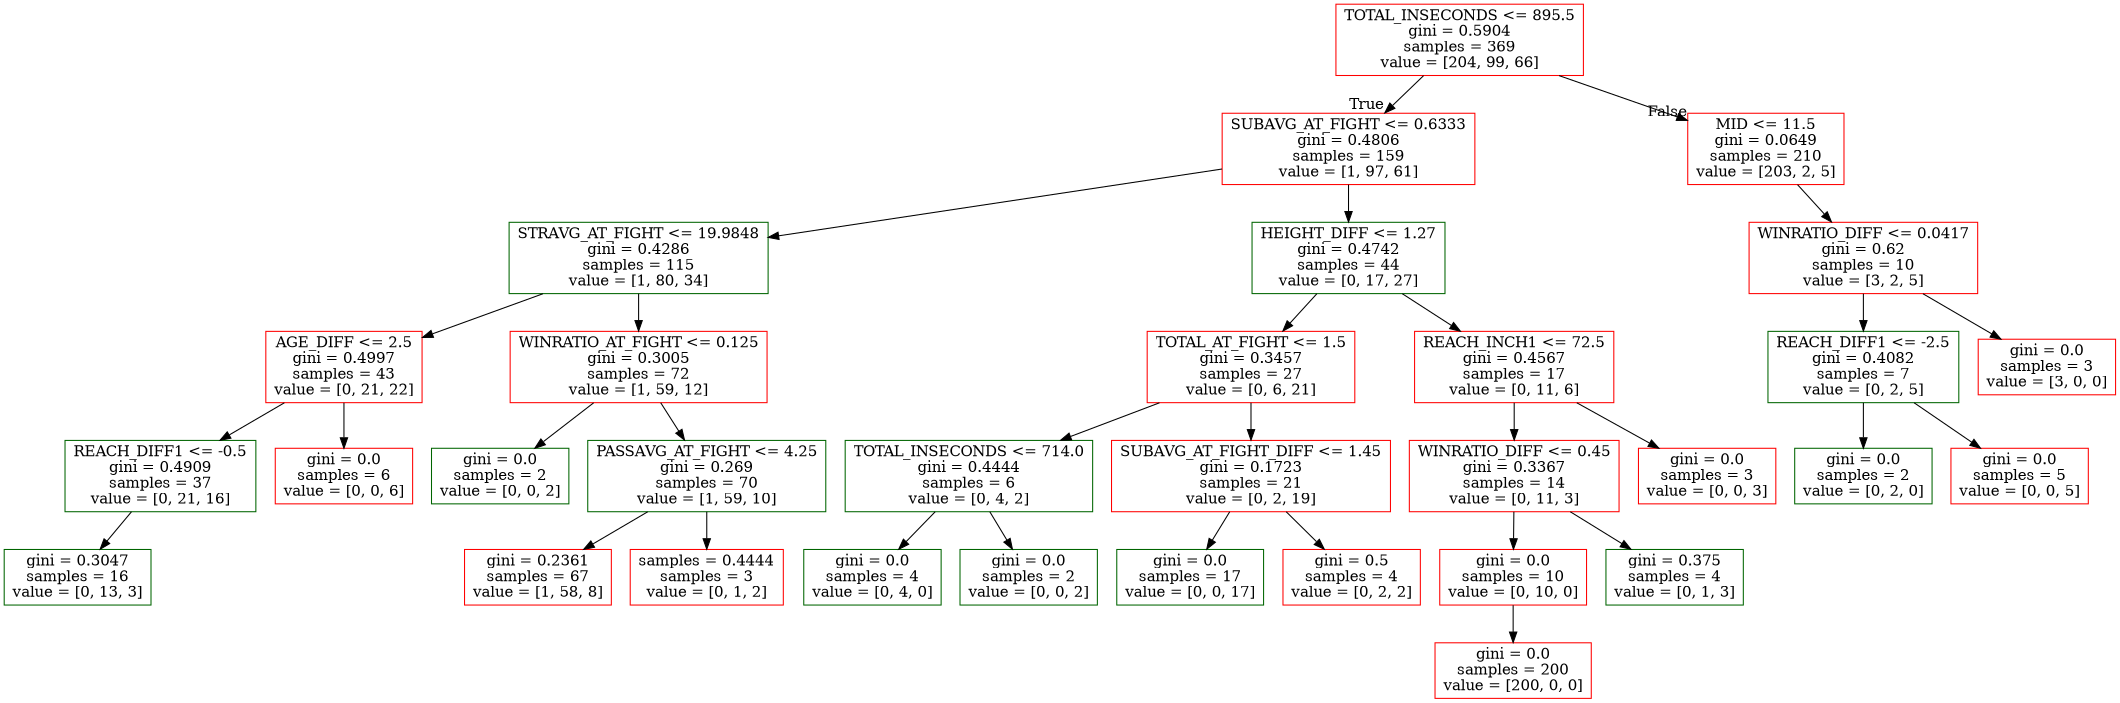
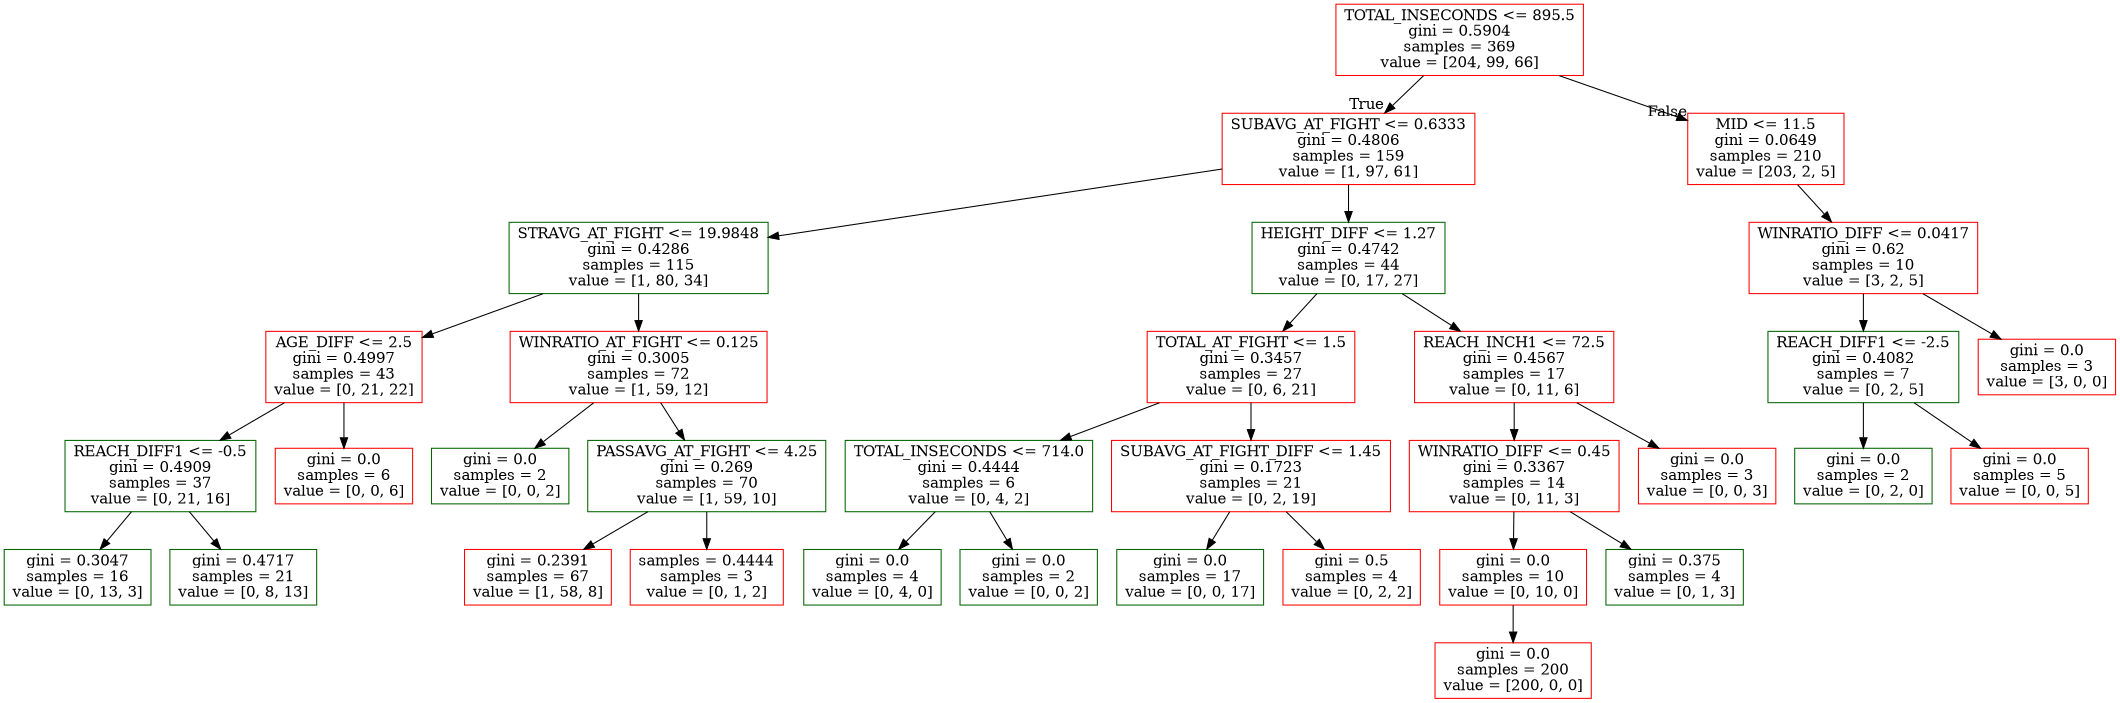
node "gini = 0.4717 samples = 21 value = [0, 8, 13]": added
node "gini = 0.2361 samples = 67 value = [1, 58, 8]": label "gini = 0.2361 samples = 67 value = [1, 58, 8]" -> "gini = 0.2391 samples = 67 value = [1, 58, 8]"
